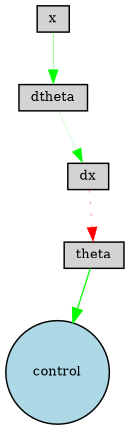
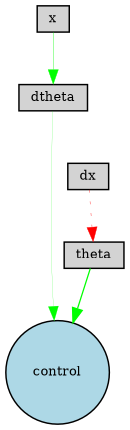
edge "dtheta" -> "dx": now "dtheta" -> "control"
